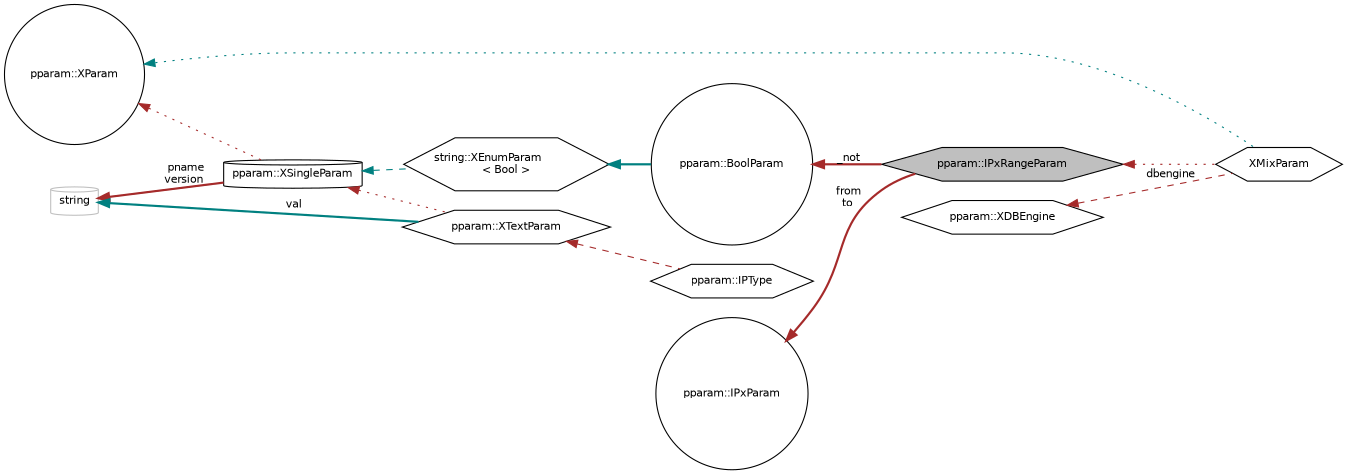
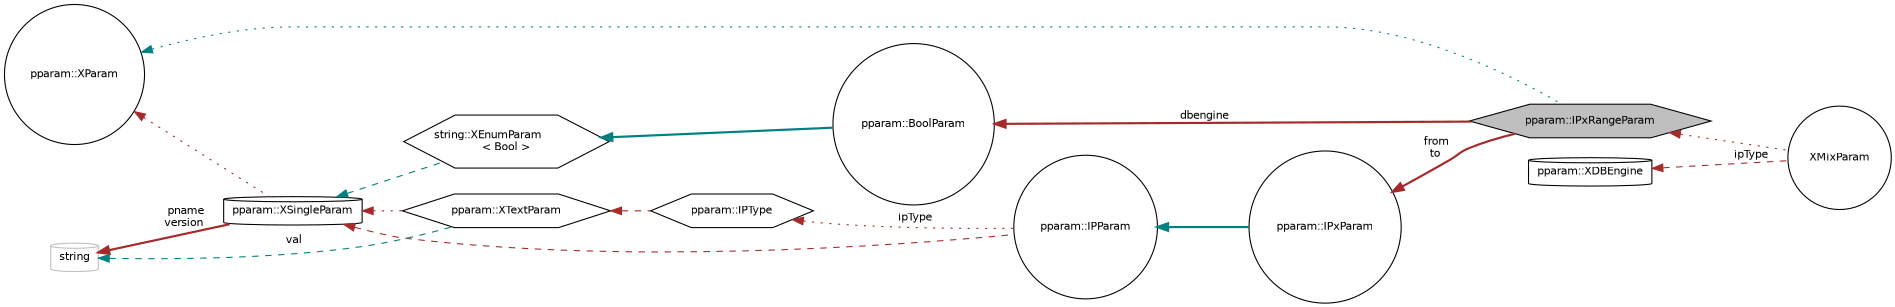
edge "XMixParam" -> "pparam::XParam": now "pparam::IPxRangeParam" -> "pparam::XParam"
edge "pparam::IPxRangeParam" -> "pparam::BoolParam": label " _not" -> " dbengine"
node "XMixParam": shape hexagon -> circle
edge "XMixParam" -> "pparam::XDBEngine": label " dbengine" -> " ipType"
edge "pparam::XTextParam" -> "string": style bold -> dashed
node "pparam::XDBEngine": shape hexagon -> cylinder
node "pparam::IPParam": added
